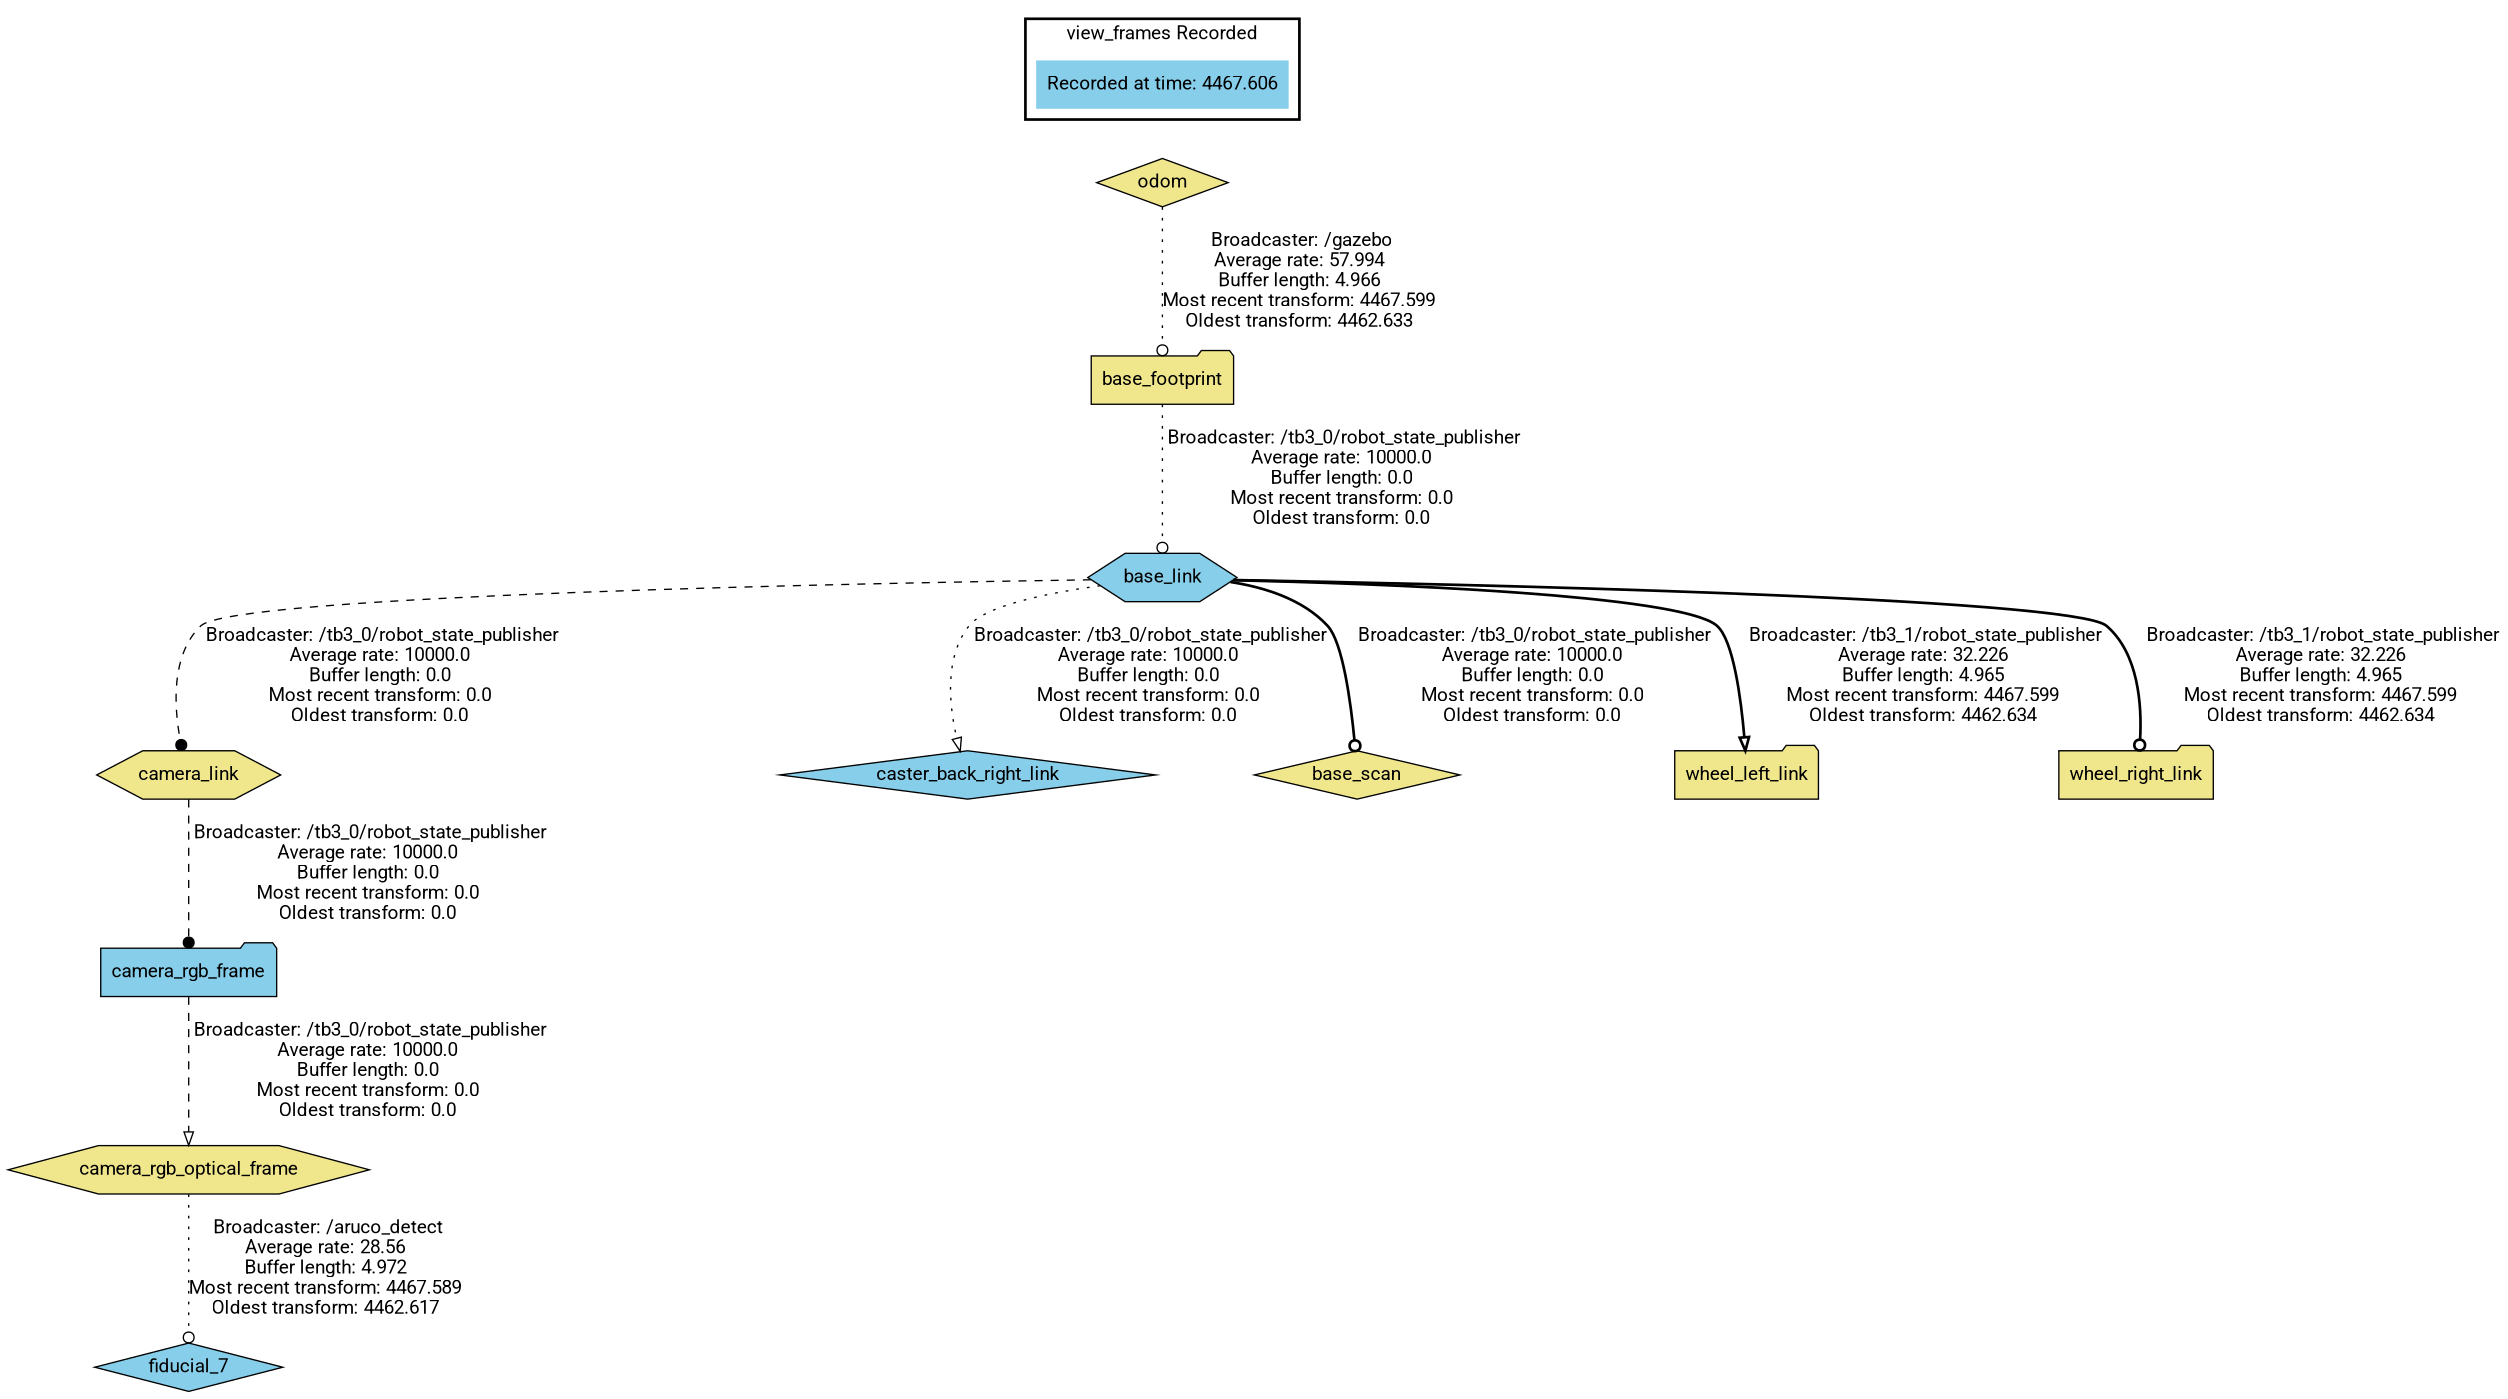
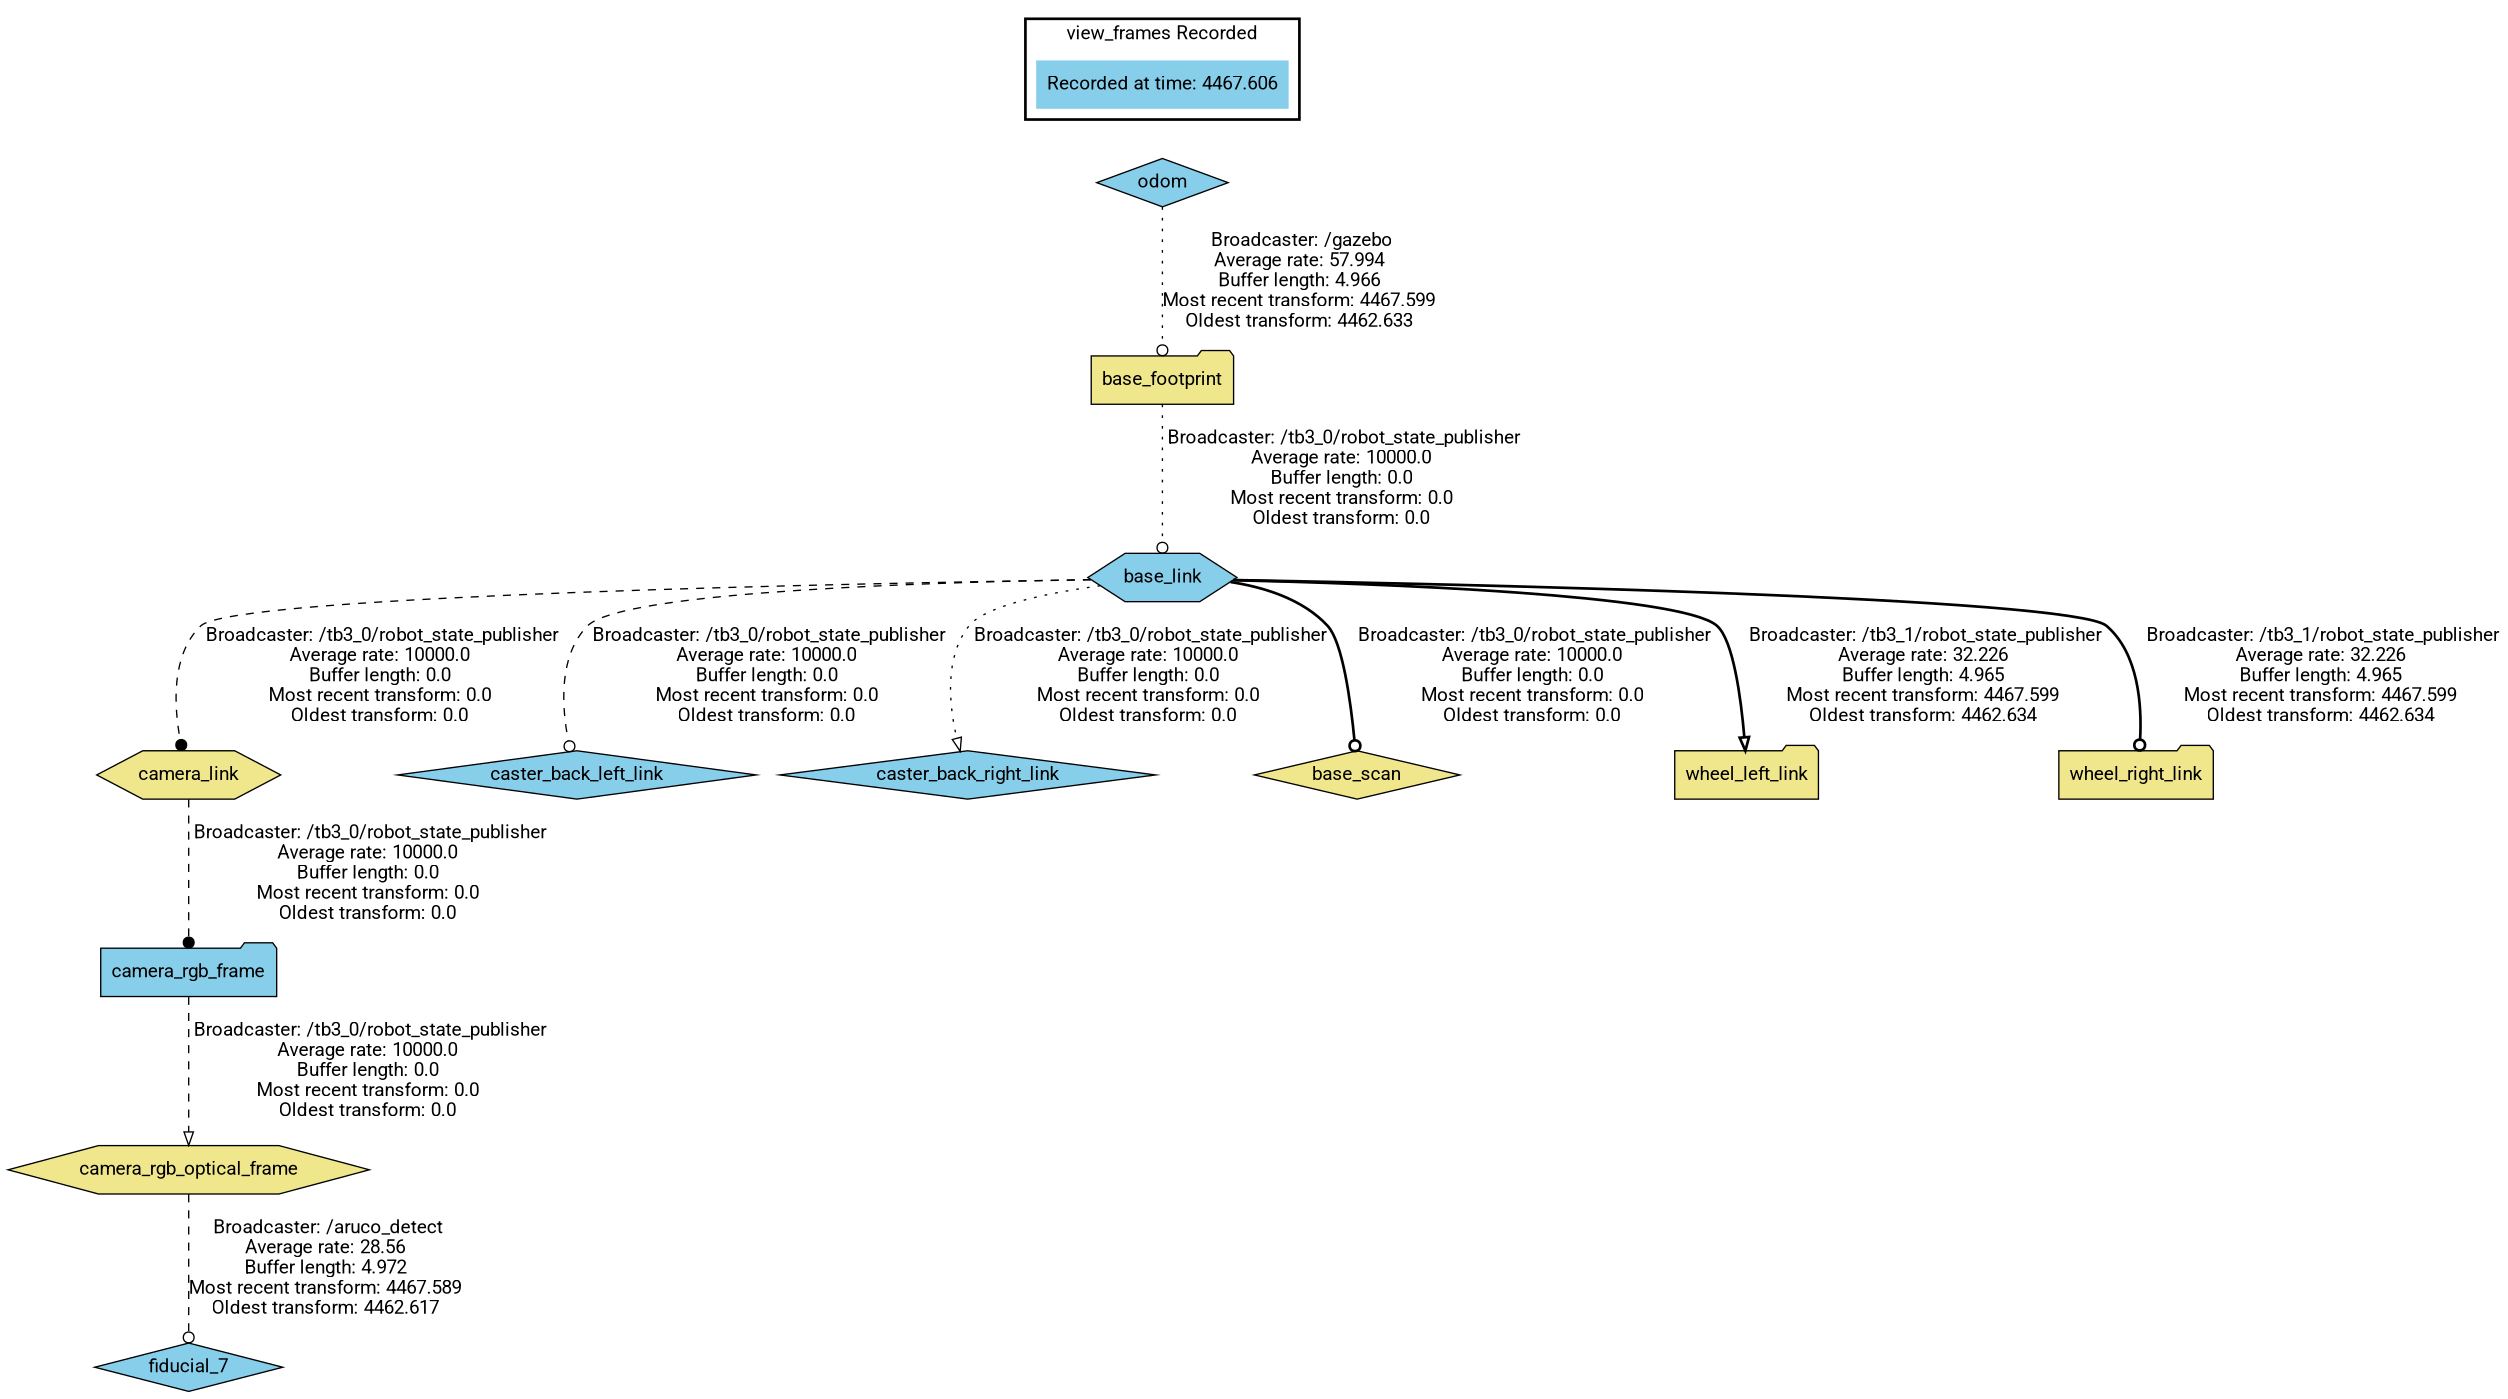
node "odom": fillcolor khaki -> skyblue
node "caster_back_left_link": added
edge "camera_rgb_optical_frame" -> "fiducial_7": style dotted -> dashed
